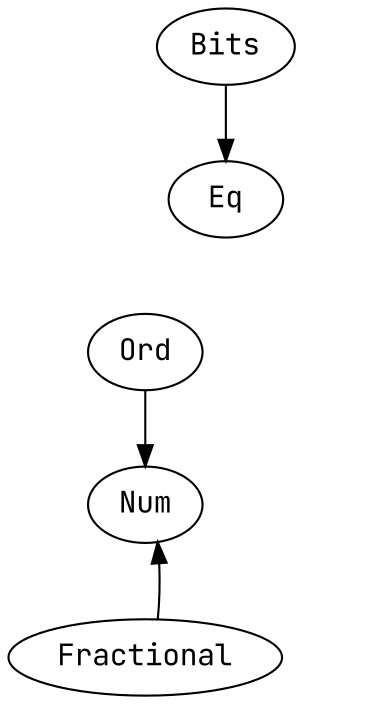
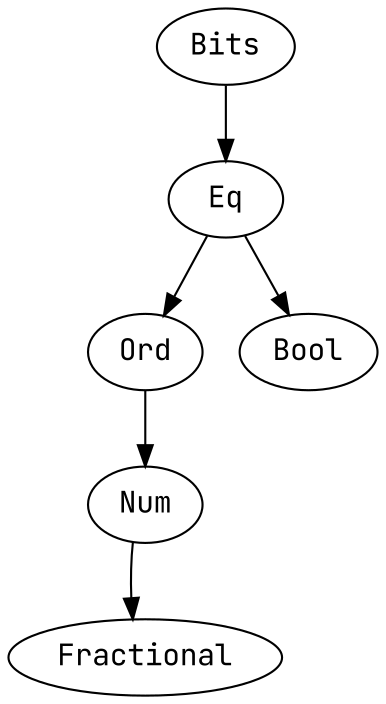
edge "Eq" -> "Ord": added
node "Bool": added
edge "Fractional" -> "Num": reversed
